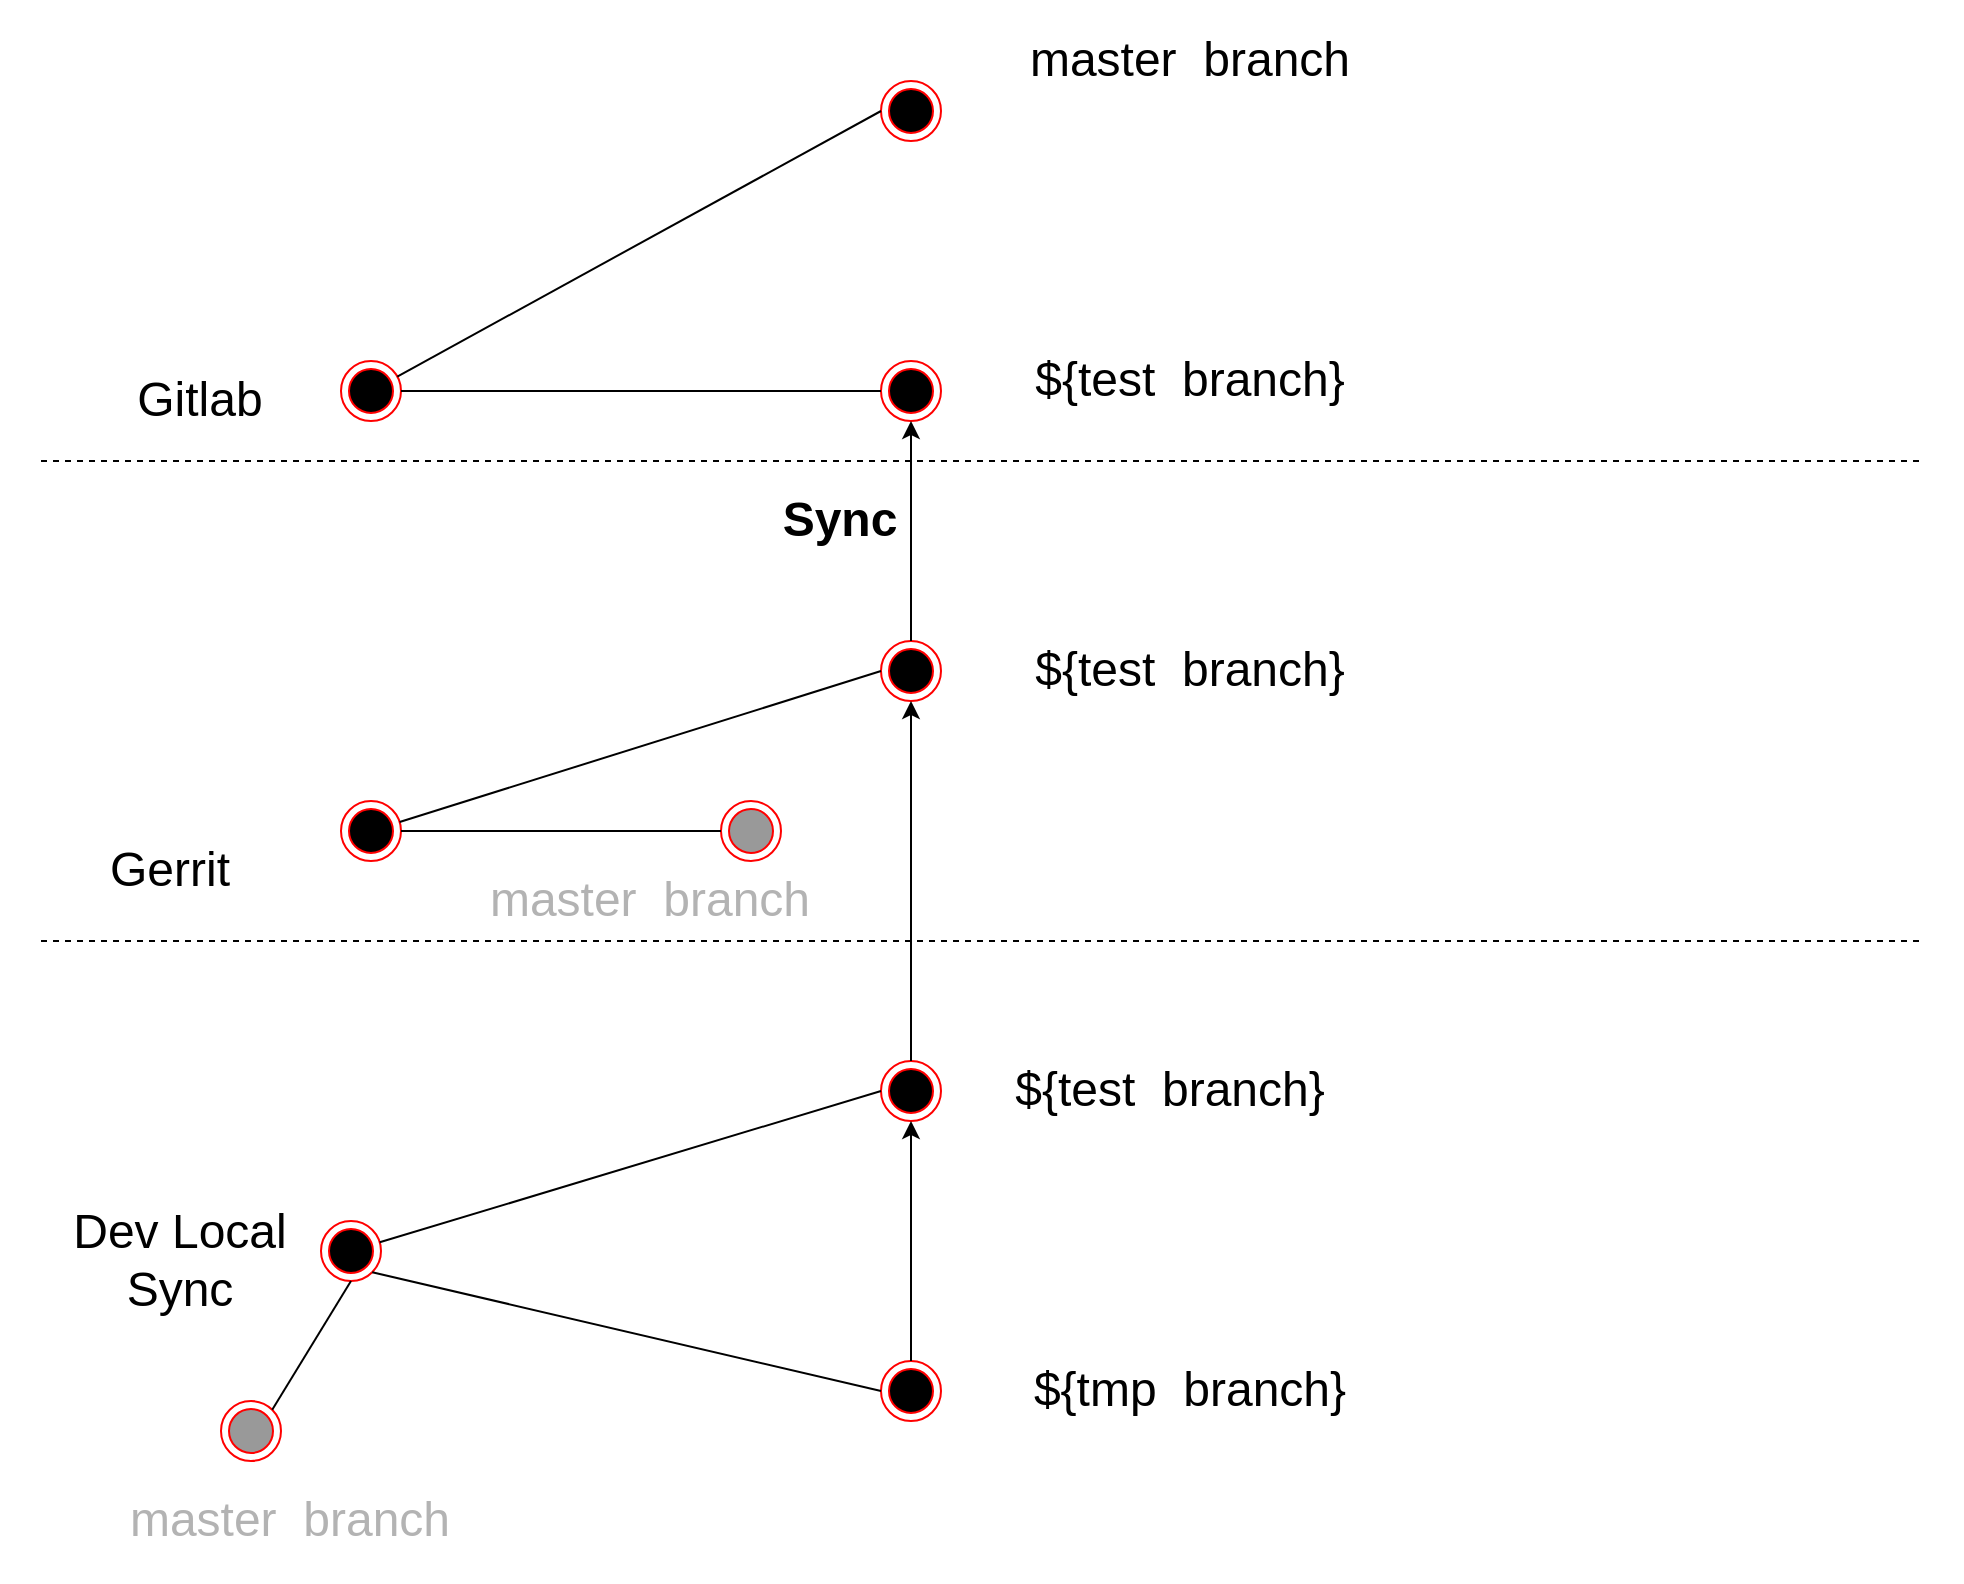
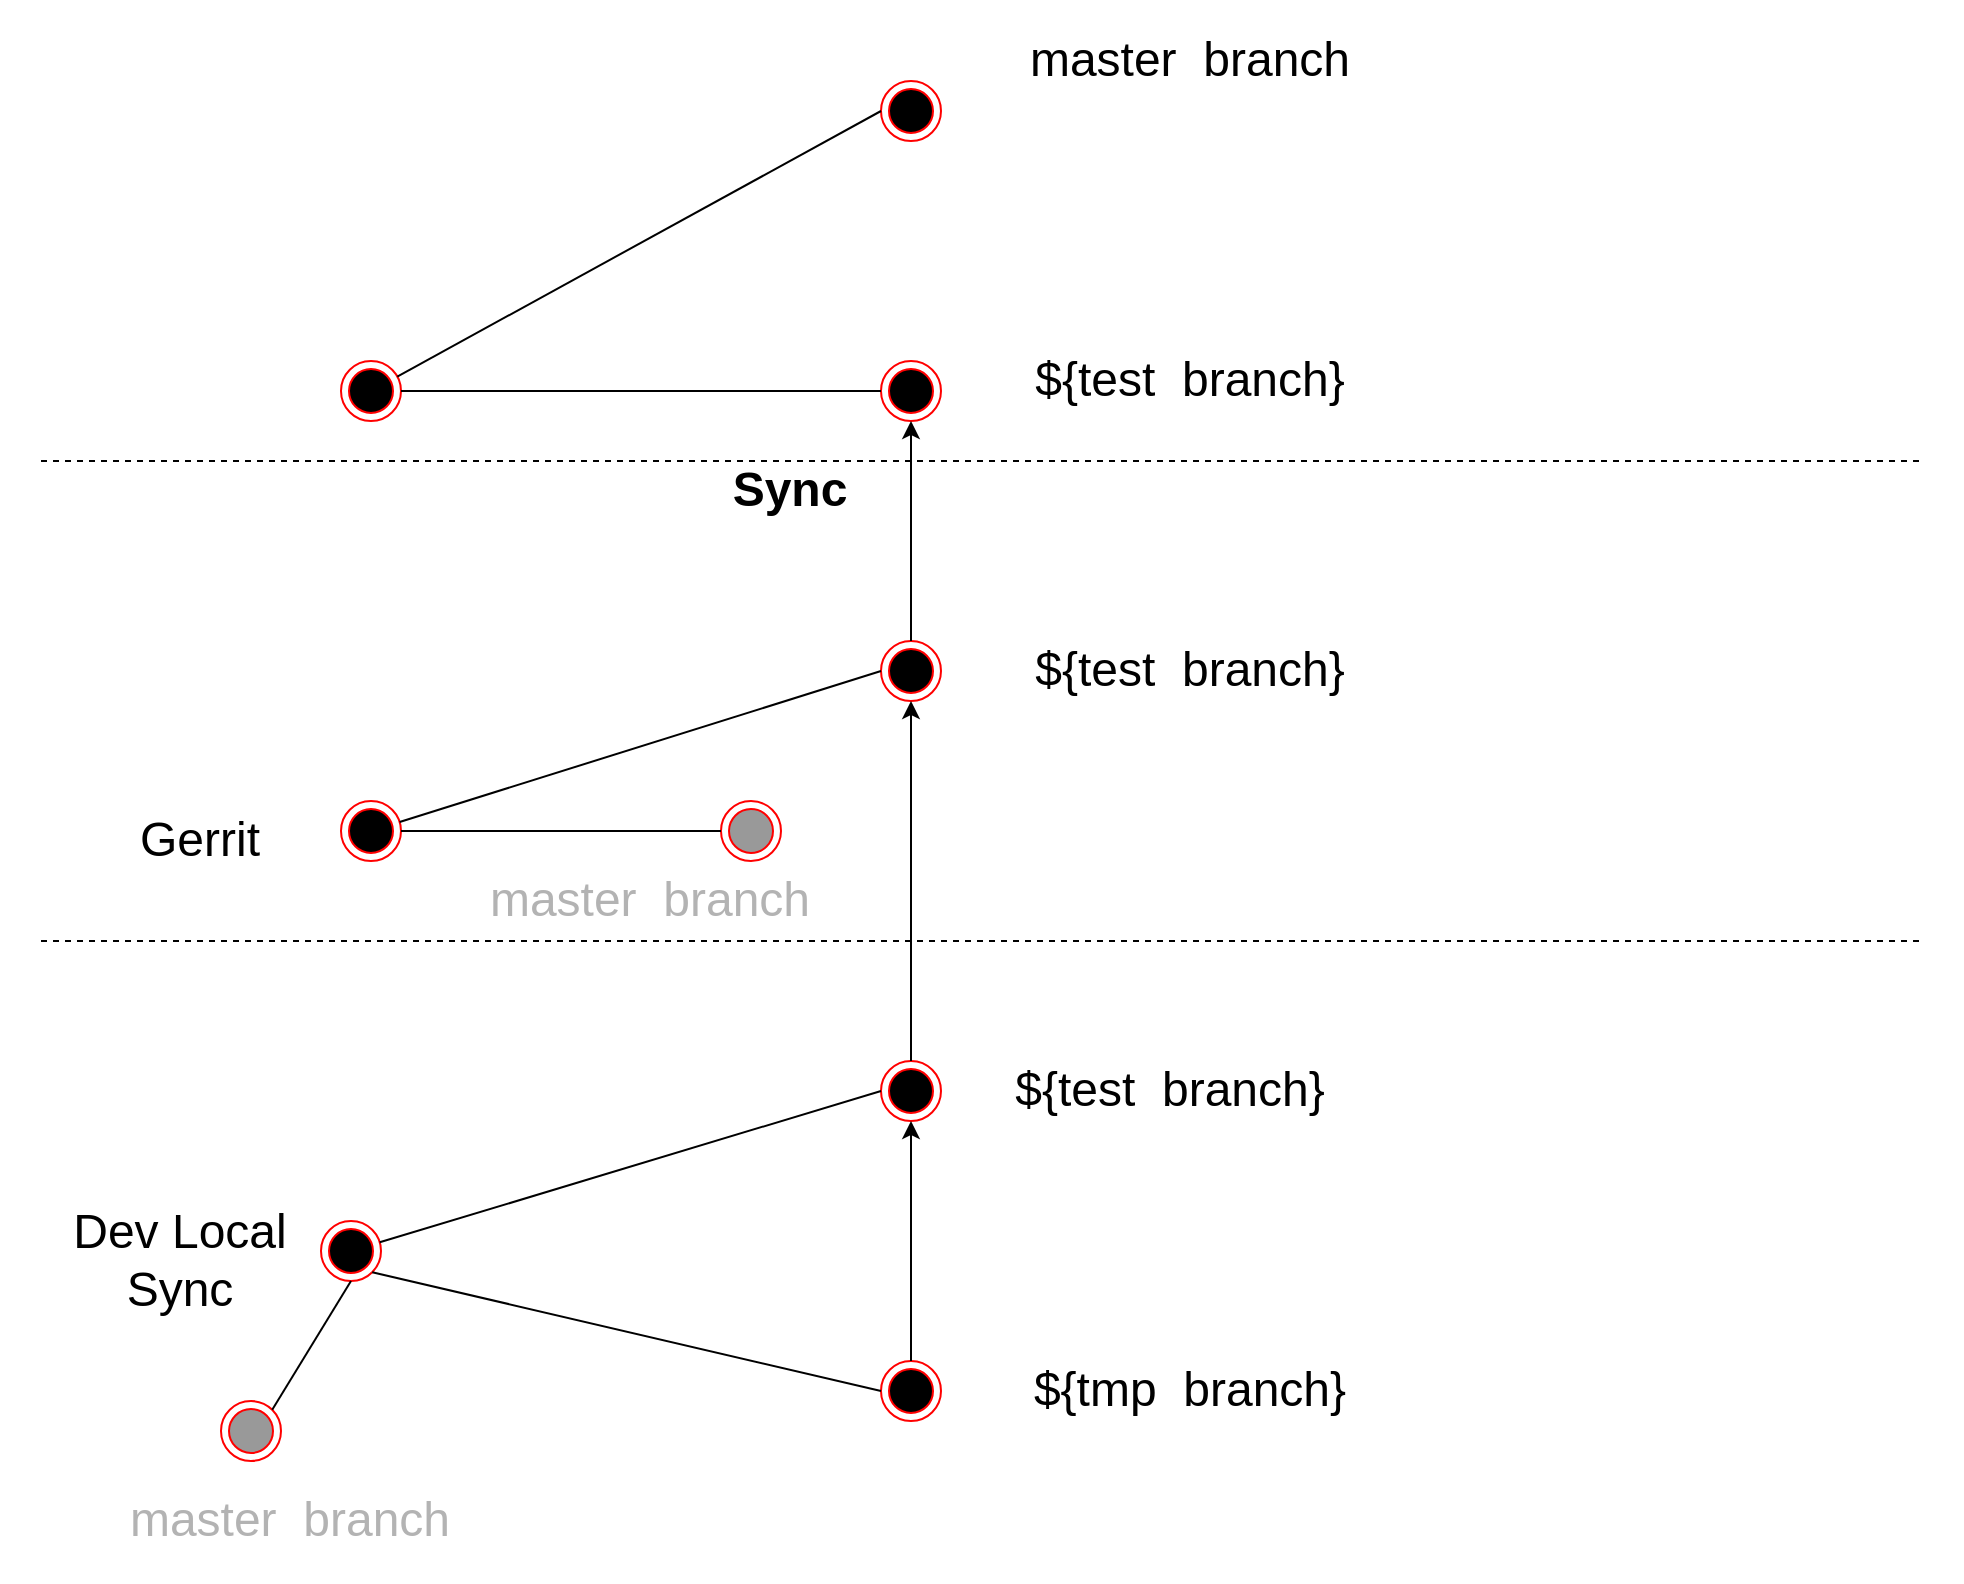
node "Gitlab": removed
node "Sync": moved (841, 521) -> (791, 491)
node "Gerrit": moved (171, 871) -> (201, 841)
